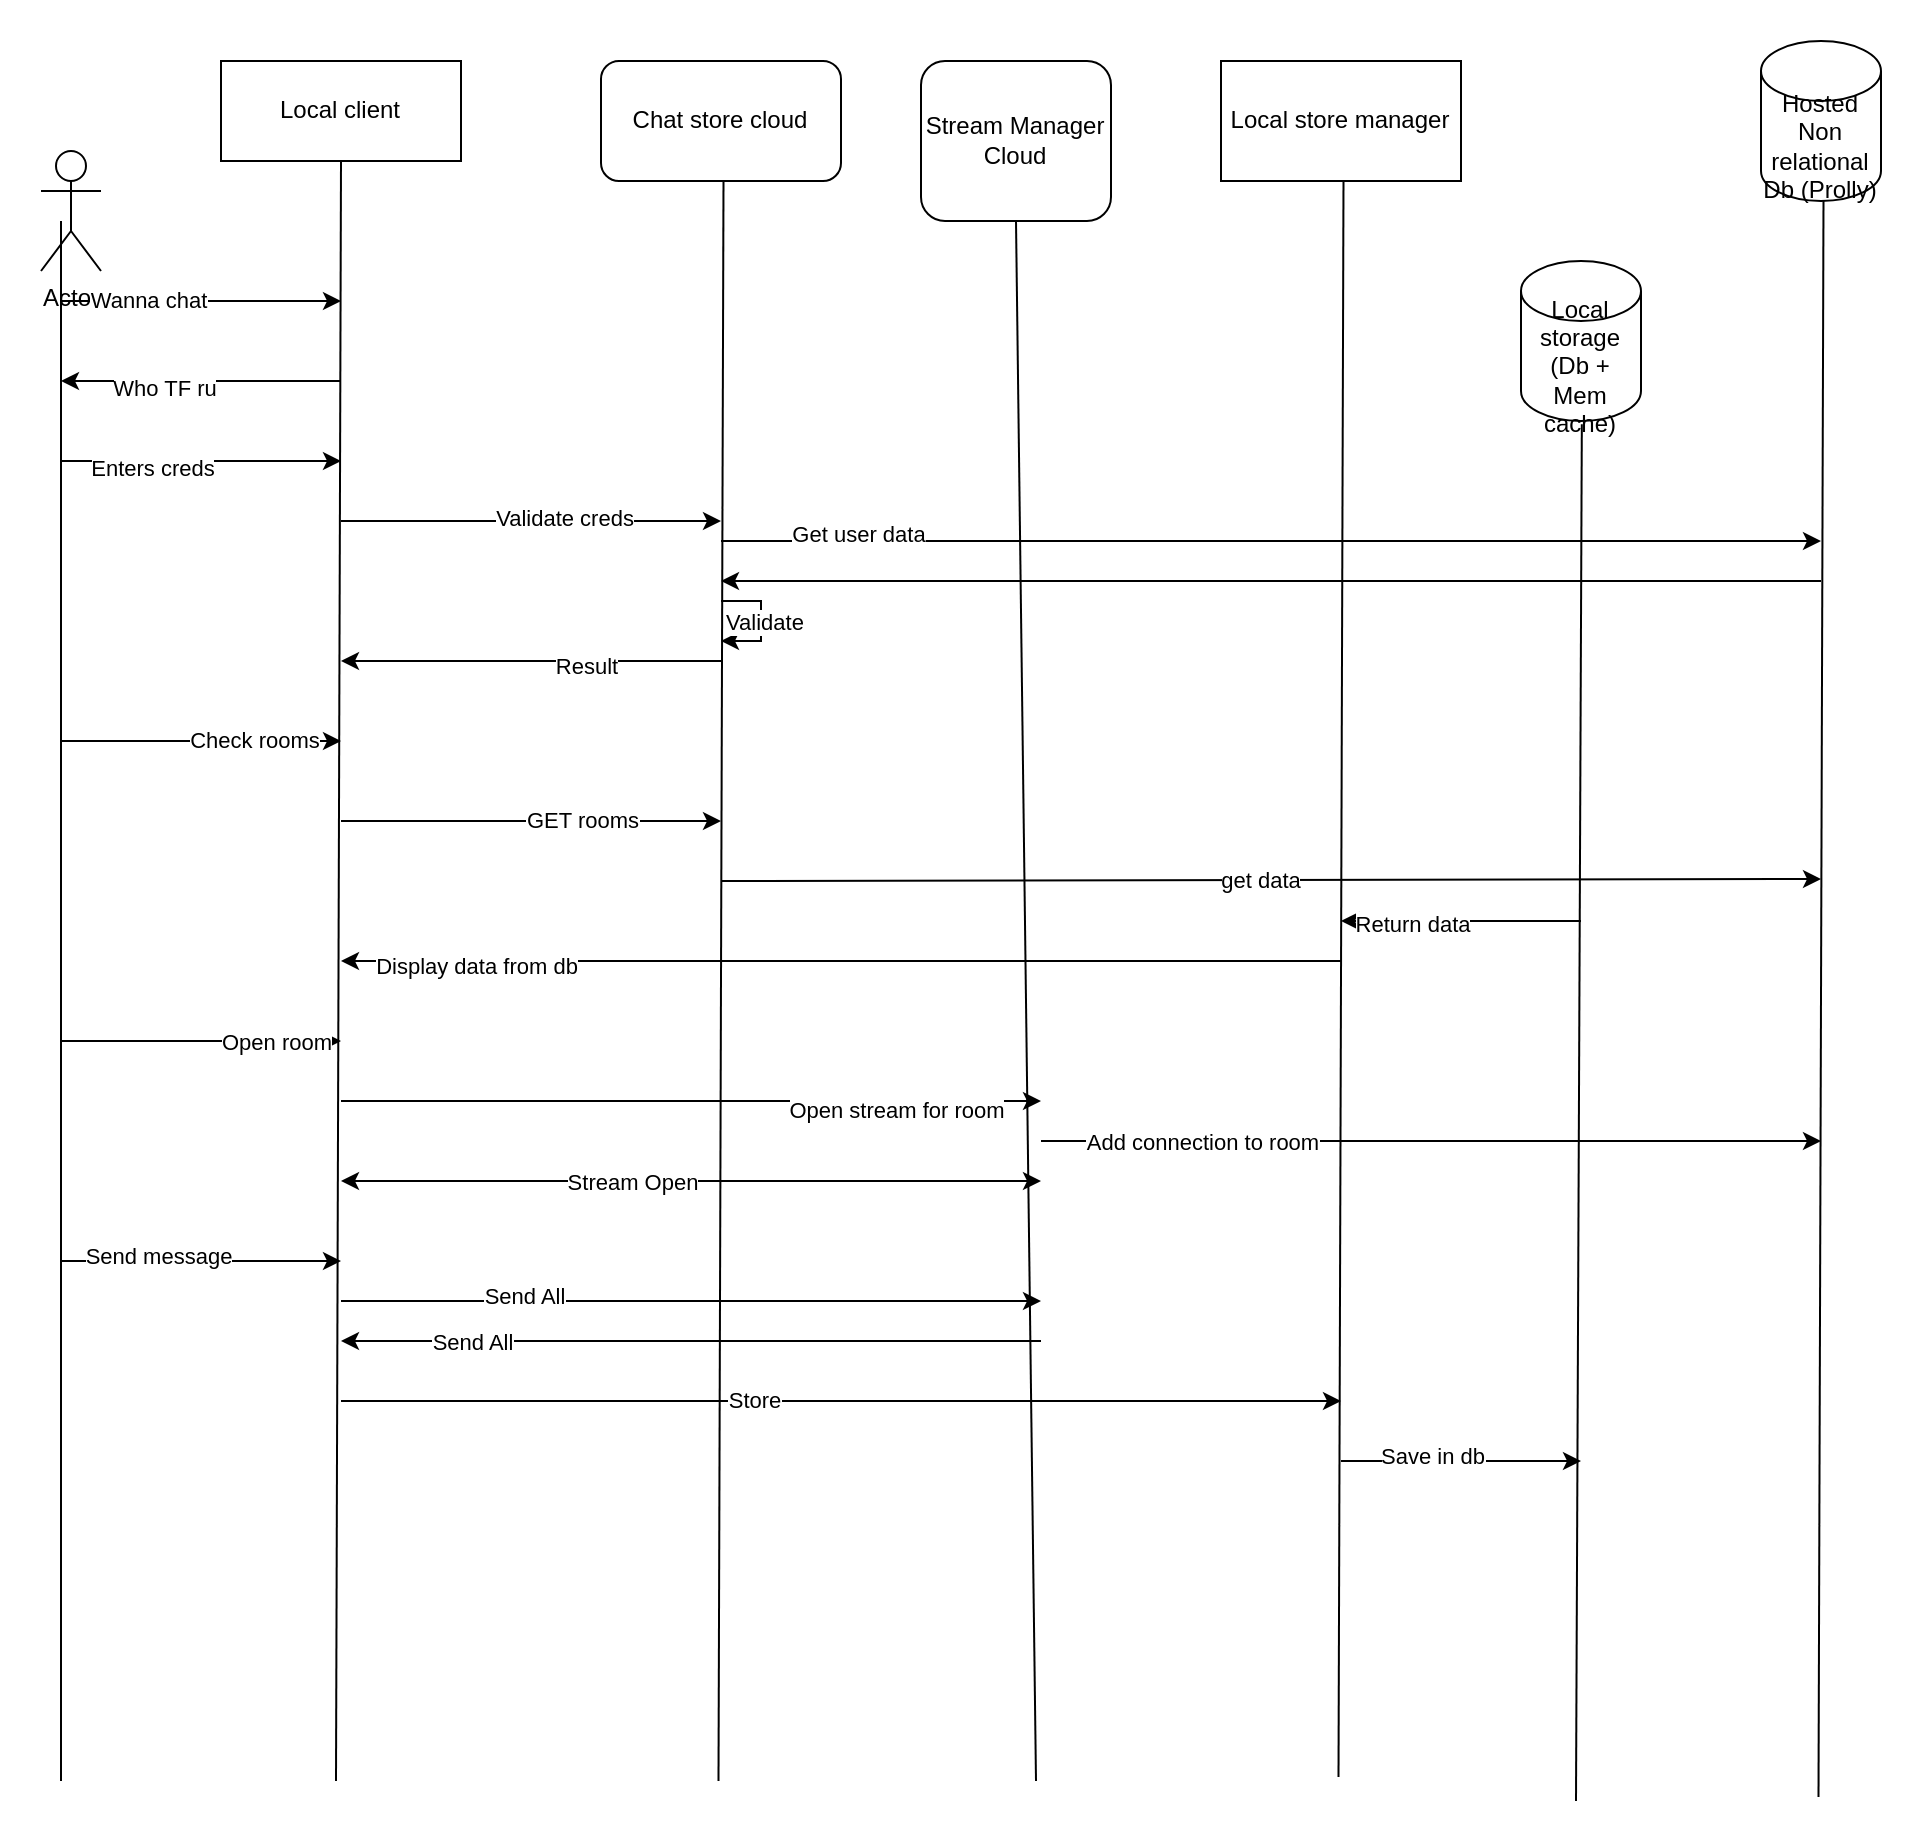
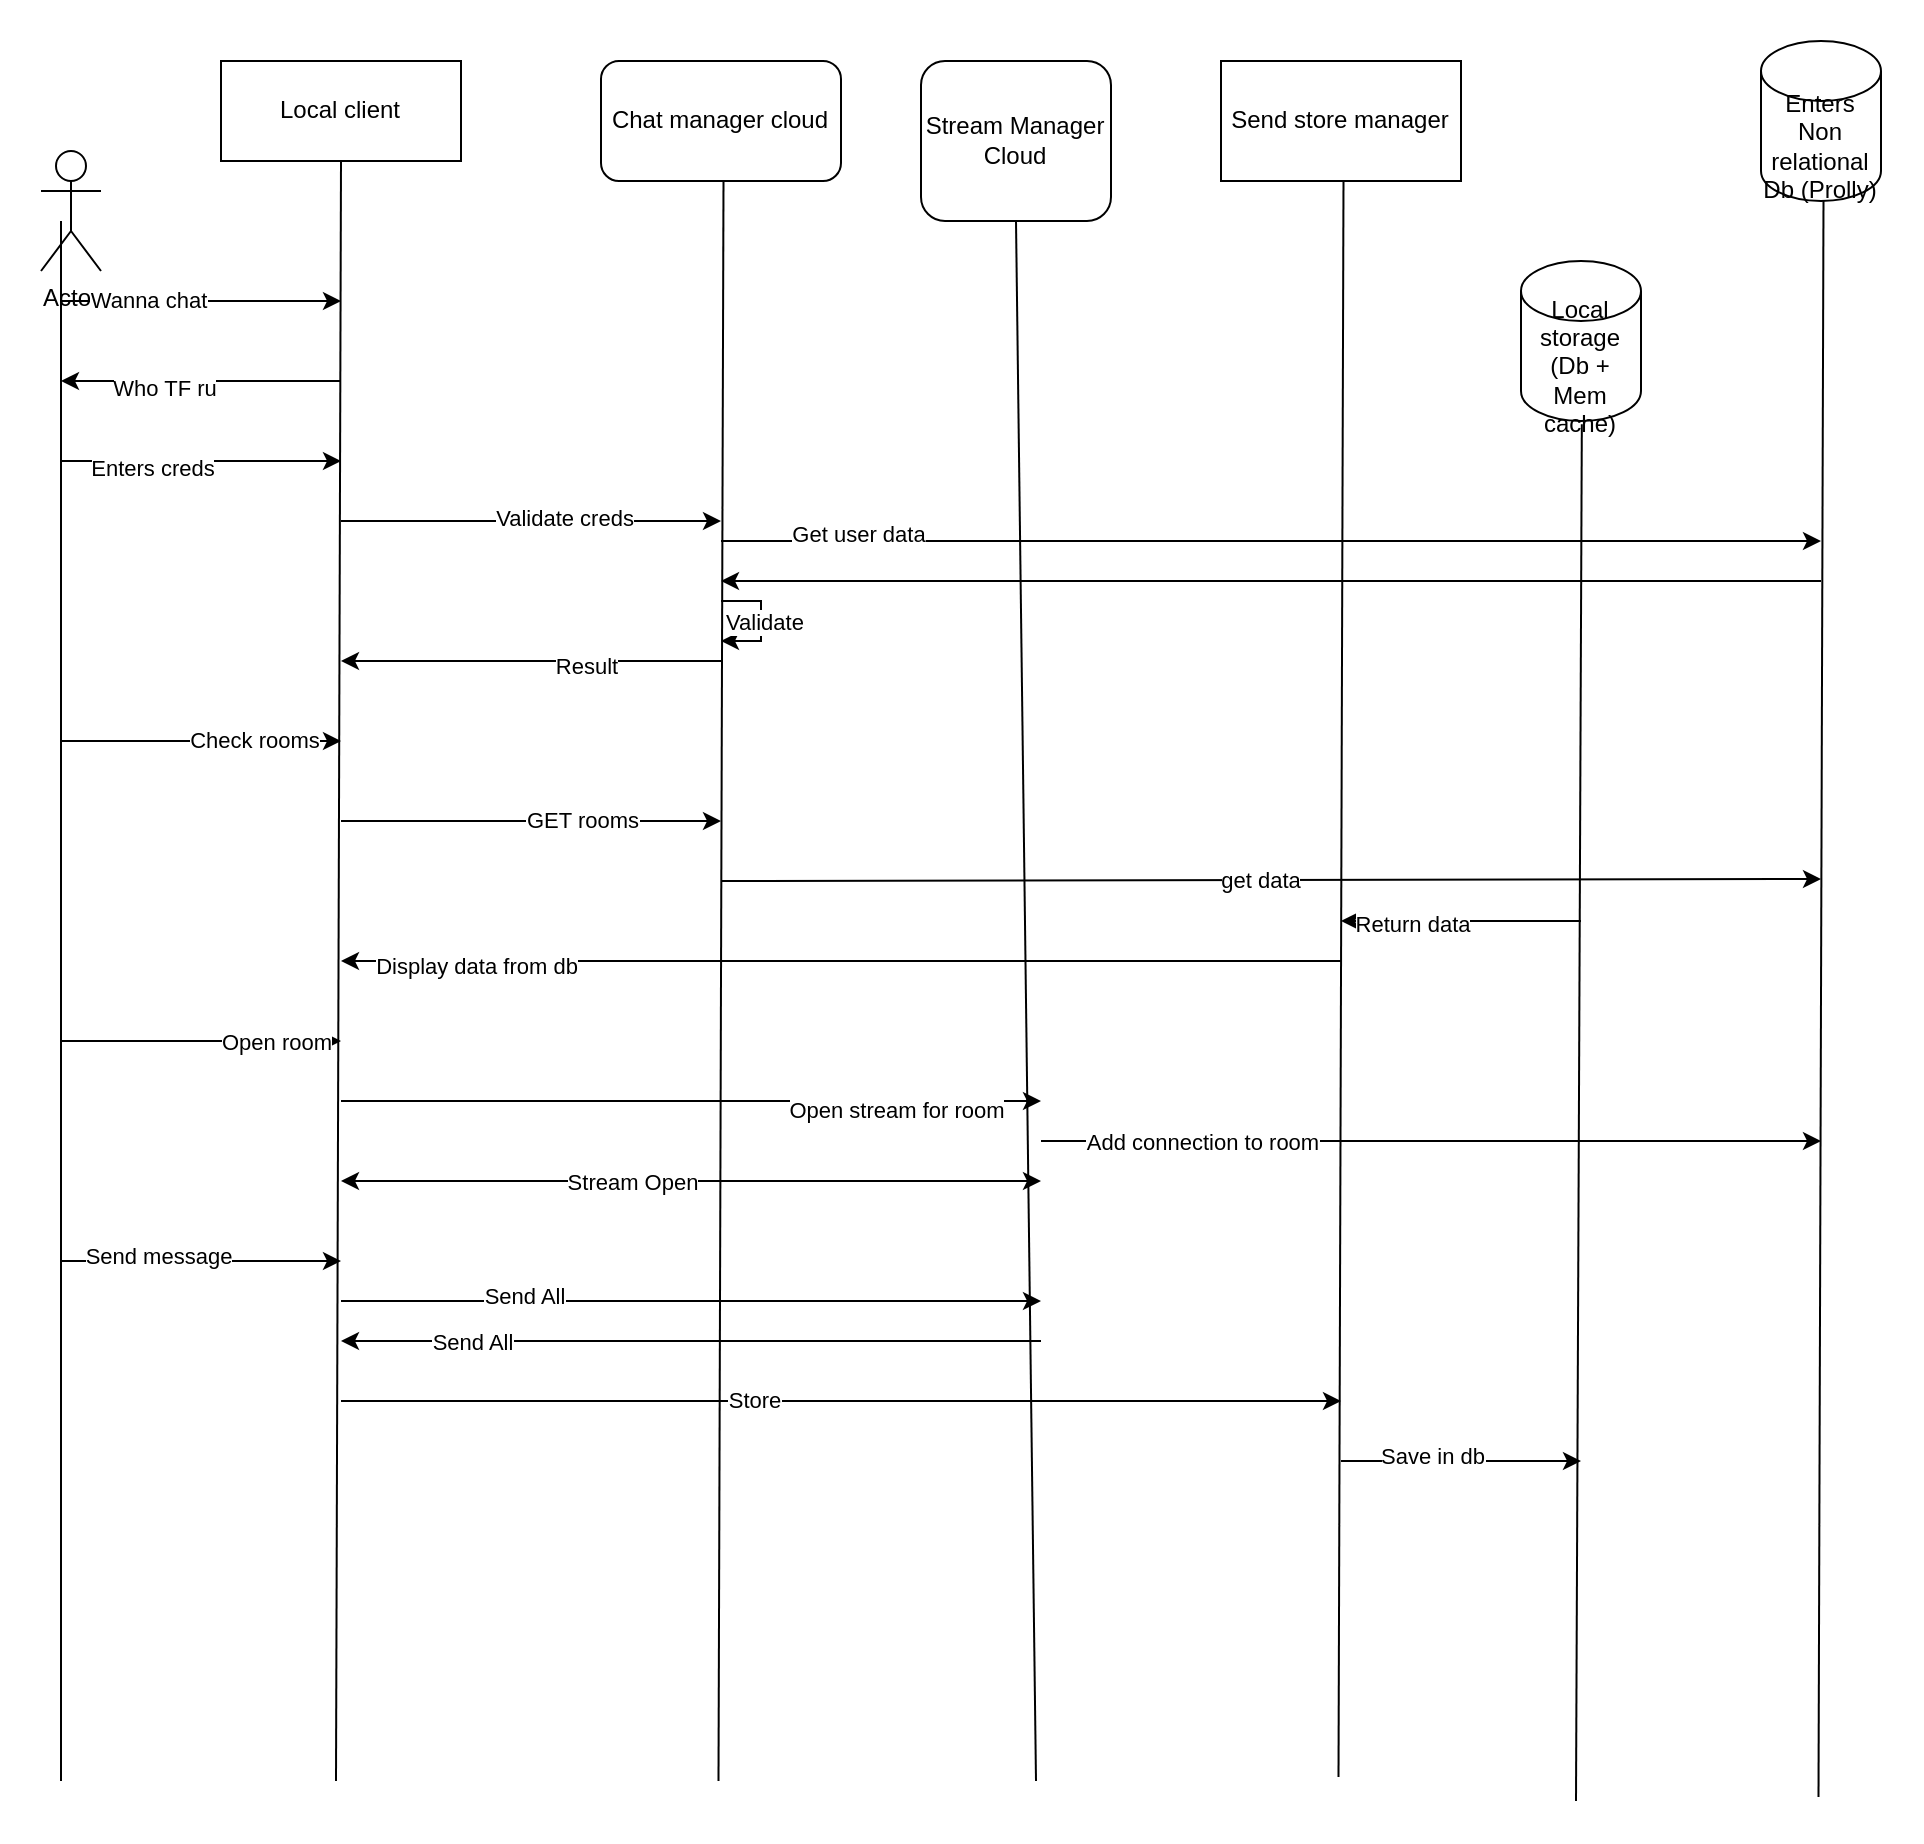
node "Chat store cloud": label "Chat store cloud" -> "Chat manager cloud"
node "Local store manager": label "Local store manager" -> "Send store manager"
node "Hosted Non relational Db (Prolly)": label "Hosted Non relational Db (Prolly)" -> "Enters Non relational Db (Prolly)"
